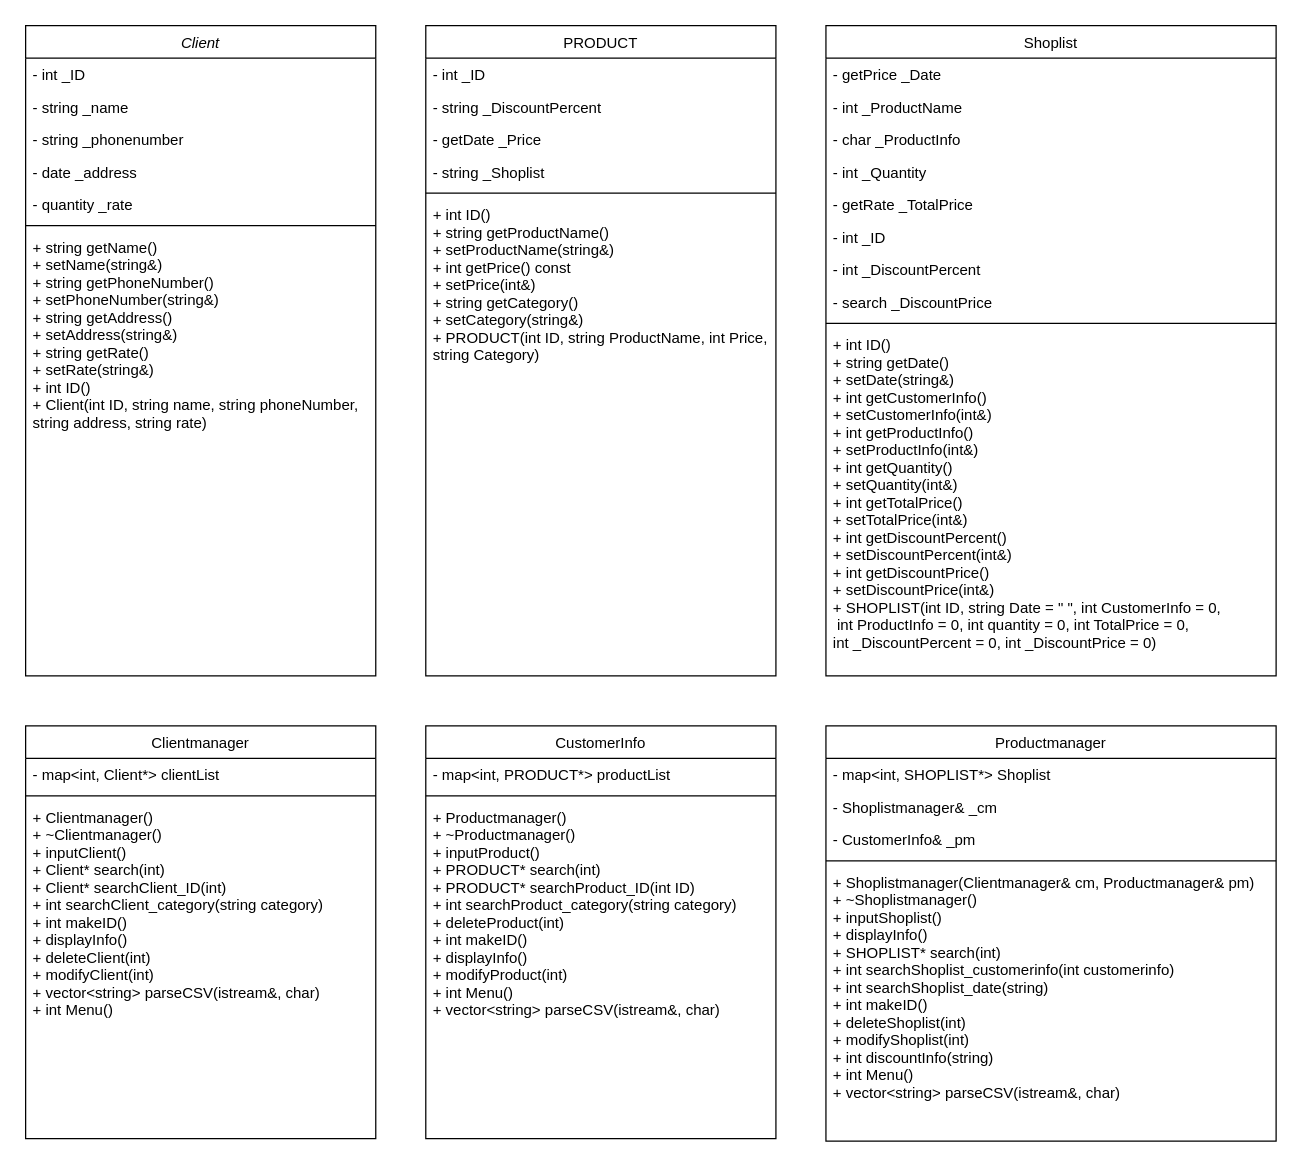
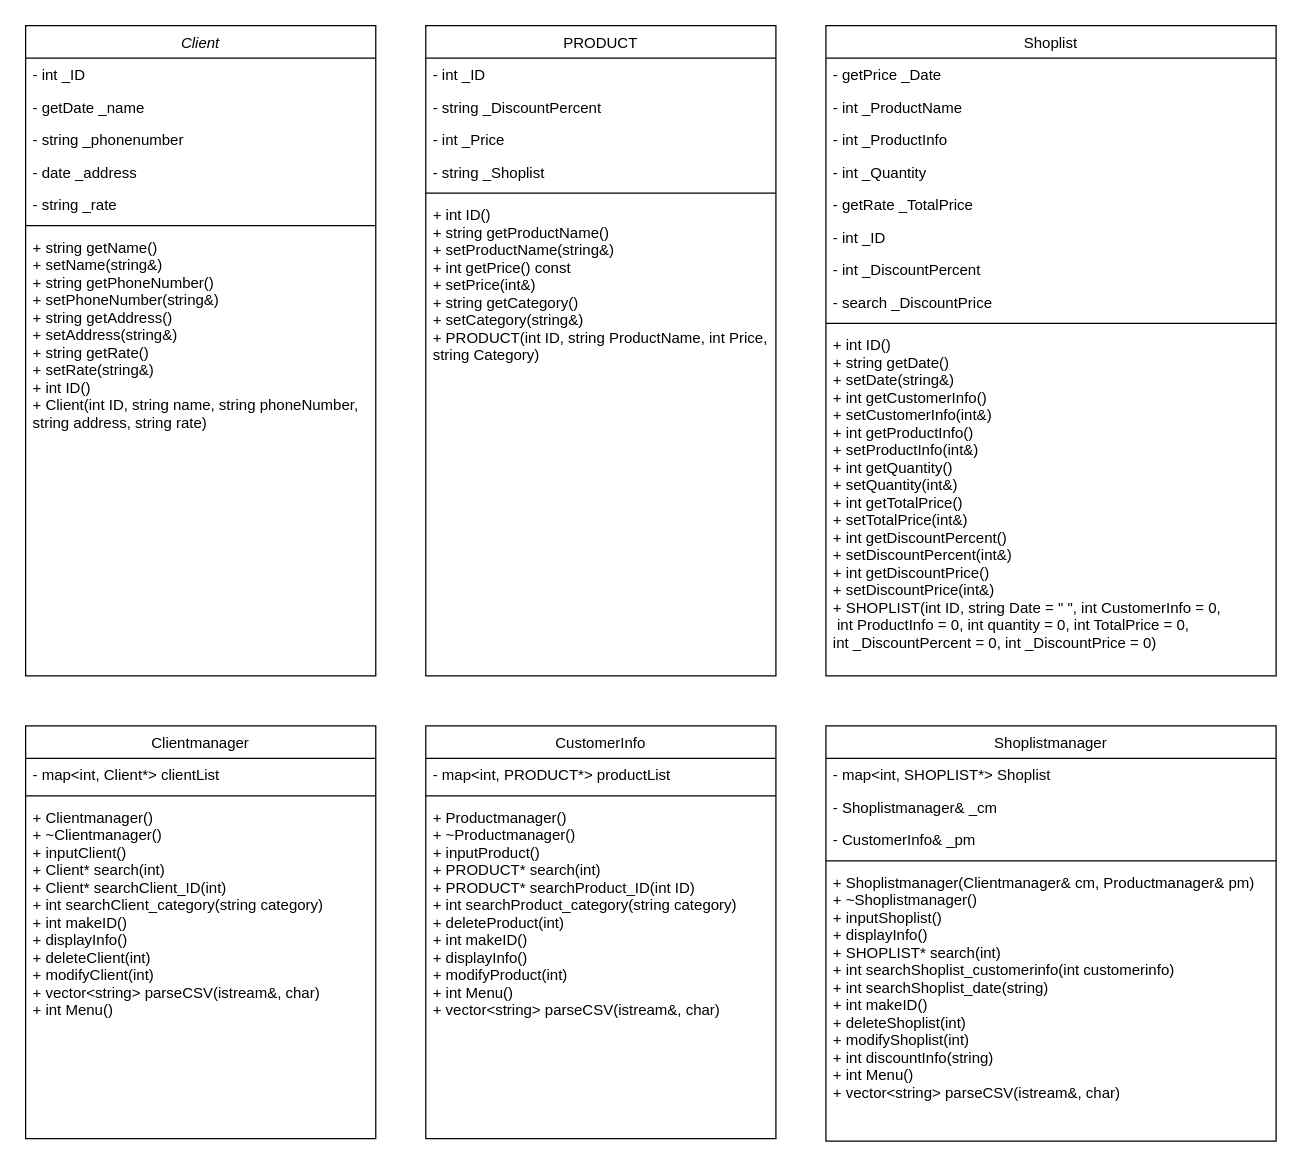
node "- string _name": label "- string _name" -> "- getDate _name"
node "- getDate _Price": label "- getDate _Price" -> "- int _Price"
node "- char _ProductInfo": label "- char _ProductInfo" -> "- int _ProductInfo"
node "- quantity _rate": label "- quantity _rate" -> "- string _rate"
node "Productmanager": label "Productmanager" -> "Shoplistmanager"
